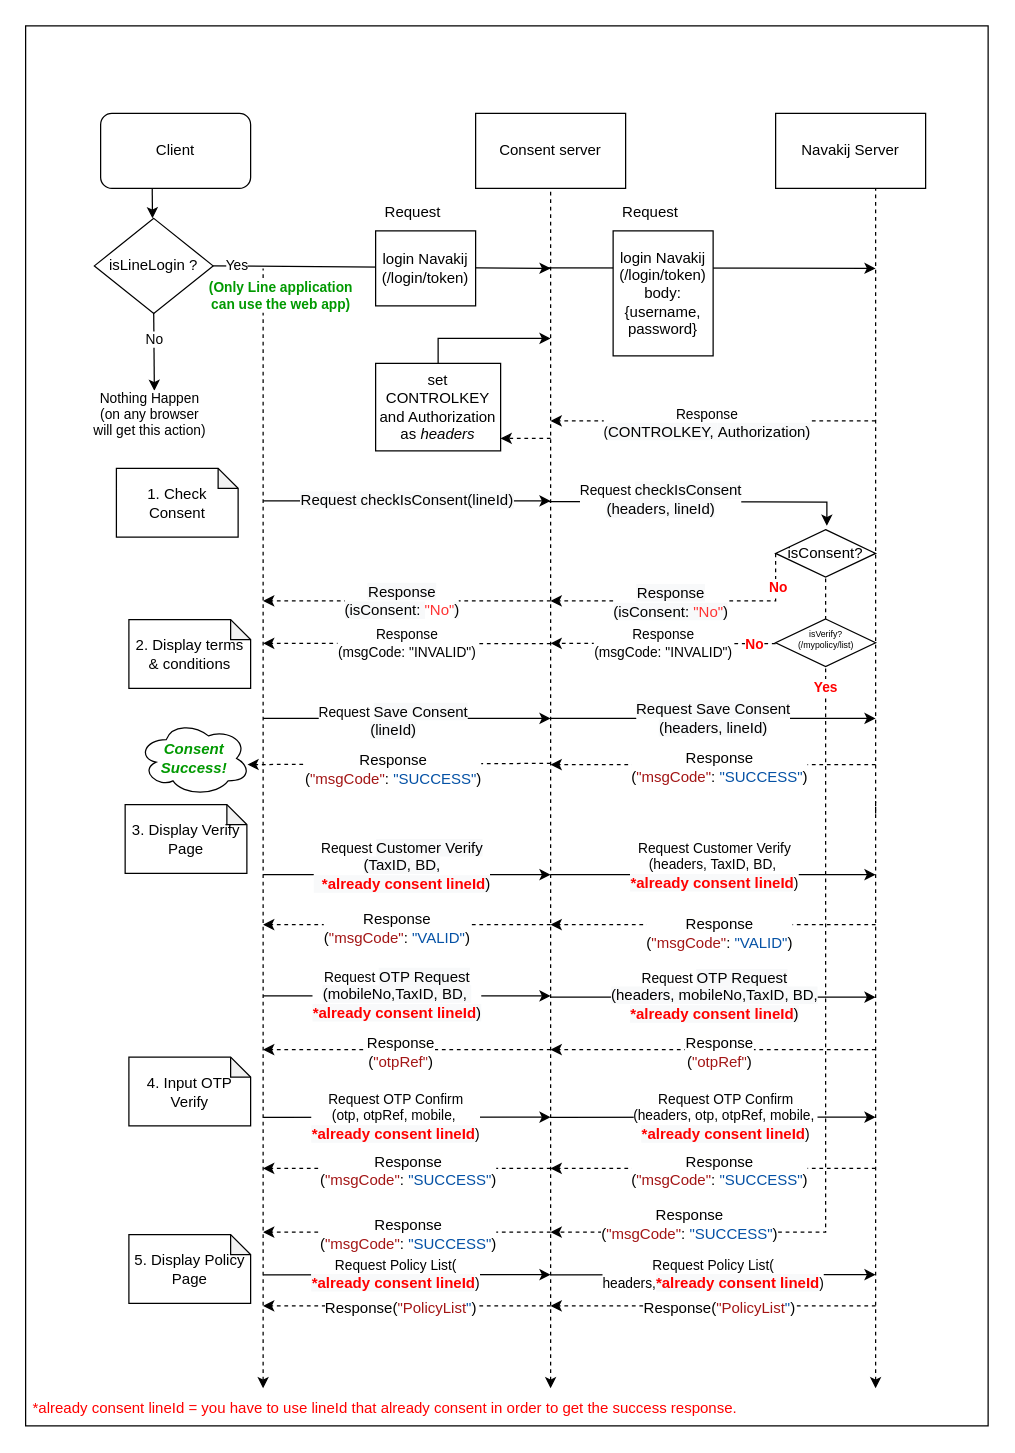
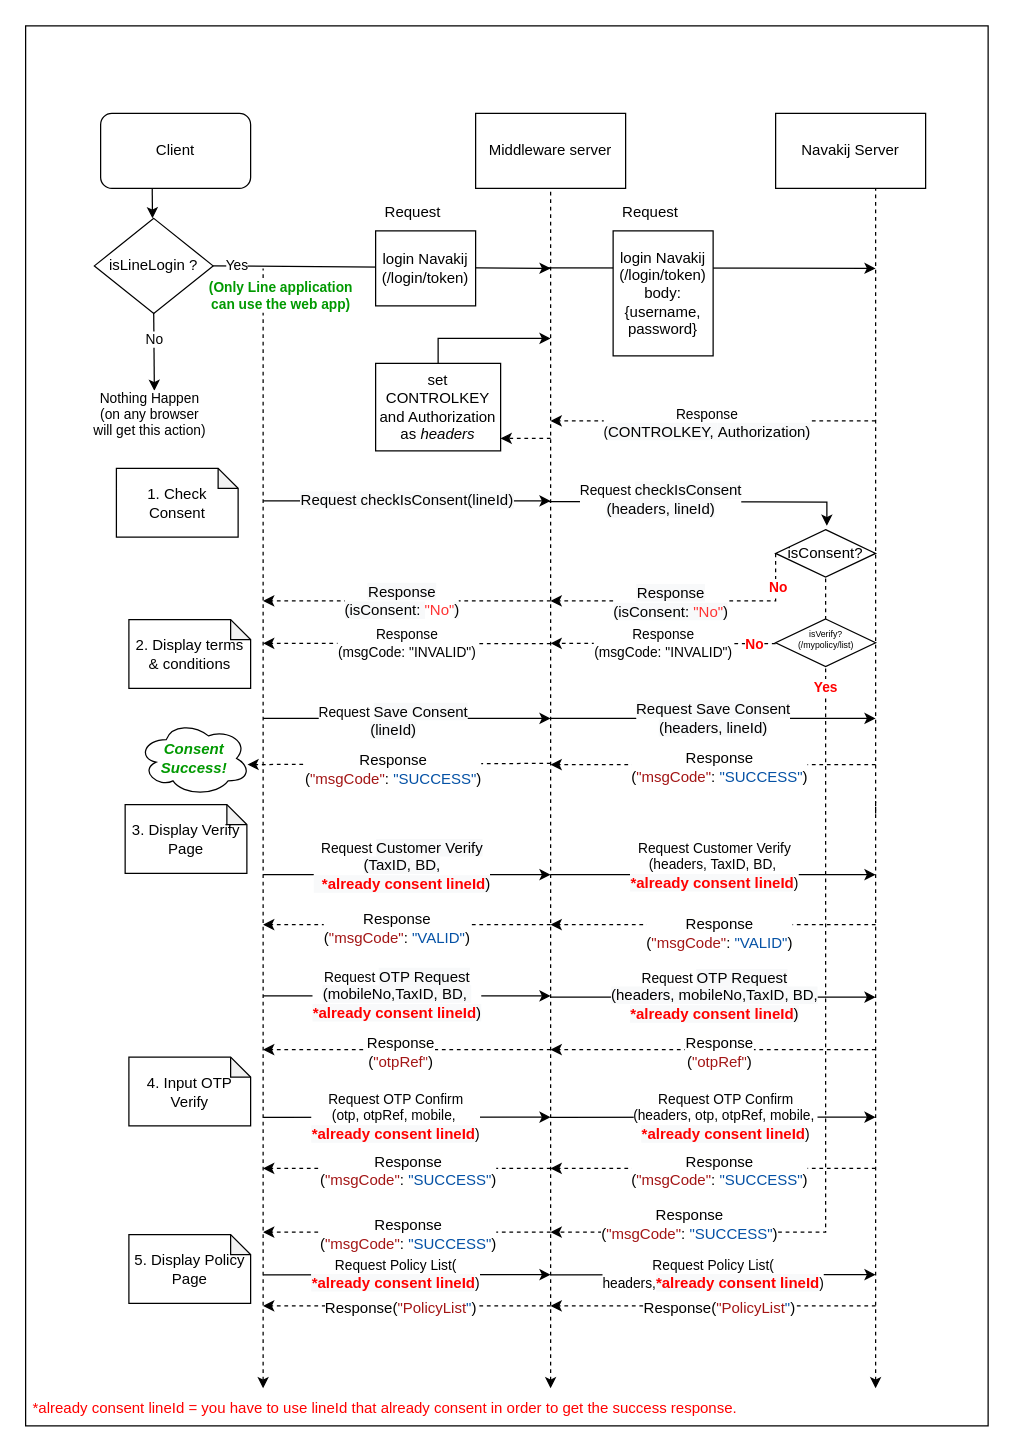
node "Consent server": label "Consent server" -> "Middleware server"
